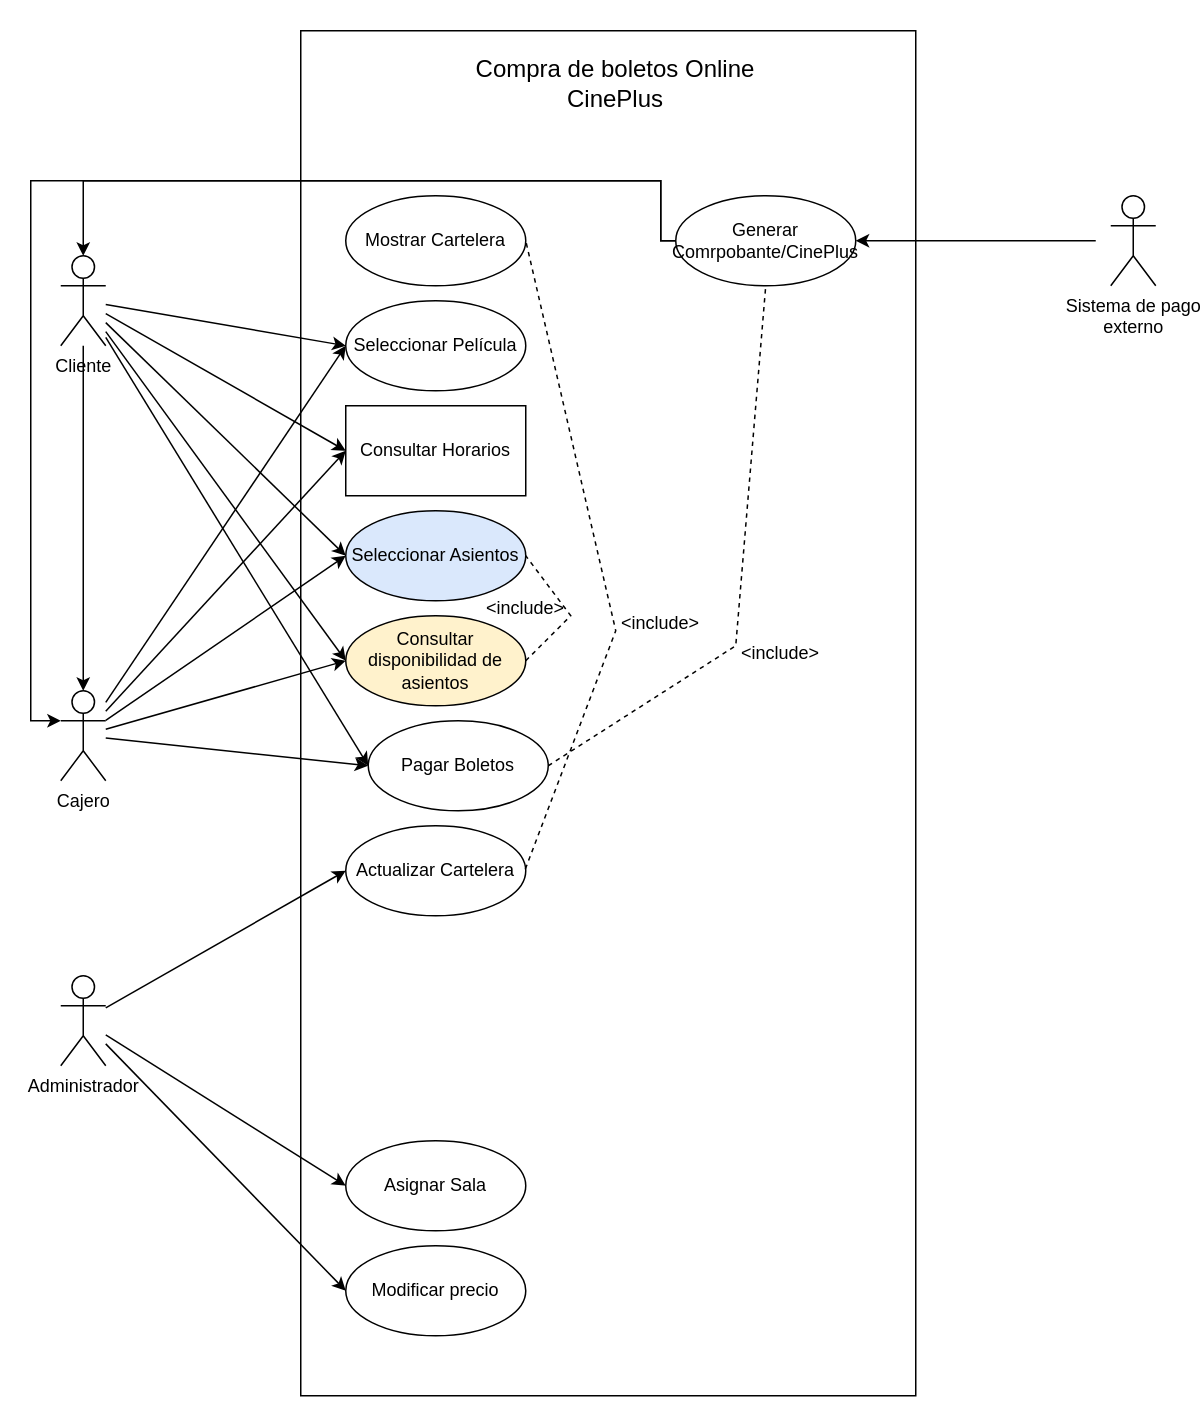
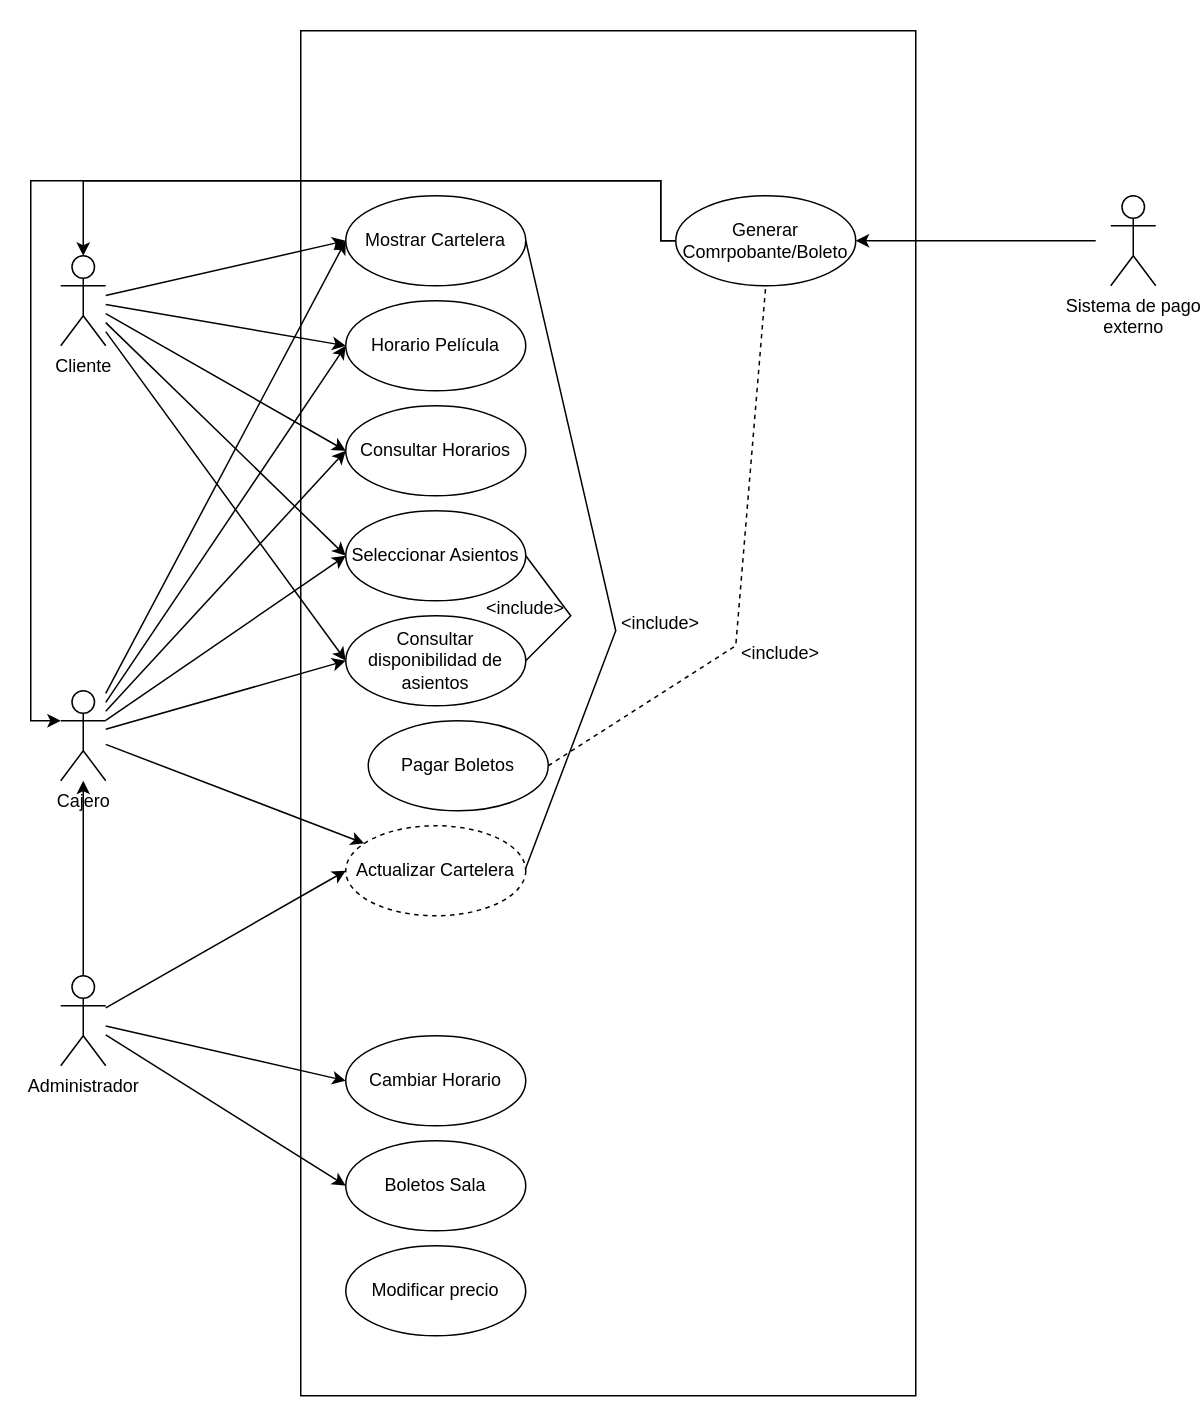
node "Compra de boletos Online CinePlus": removed
node "Generar Comrpobante/CinePlus": label "Generar Comrpobante/CinePlus" -> "Generar Comrpobante/Boleto"
node "Seleccionar Película": label "Seleccionar Película" -> "Horario Película"
node "Consultar Horarios": shape rectangle -> ellipse
edge "Cajero" -> "Mostrar Cartelera": added
edge "Cliente" -> "Cajero": now "Cliente" -> "Mostrar Cartelera"
edge "Cliente" -> "Pagar Boletos": removed
node "Seleccionar Asientos": fillcolor #dae8fc -> #ffffff
edge "Mostrar Cartelera" -- "Actualizar Cartelera": style dashed -> solid
edge "Seleccionar Asientos" -- "Consultar disponibilidad de asientos": style dashed -> solid
node "Consultar disponibilidad de asientos": fillcolor #fff2cc -> #ffffff
edge "Cajero" -> "Pagar Boletos": now "Cajero" -> "Actualizar Cartelera"
node "Actualizar Cartelera": style solid -> dashed
edge "Administrador" -> "Cambiar Horario": added
node "Cambiar Horario": added
edge "Administrador" -> "Modificar precio": now "Administrador" -> "Cajero"
node "Asignar Sala": label "Asignar Sala" -> "Boletos Sala"
